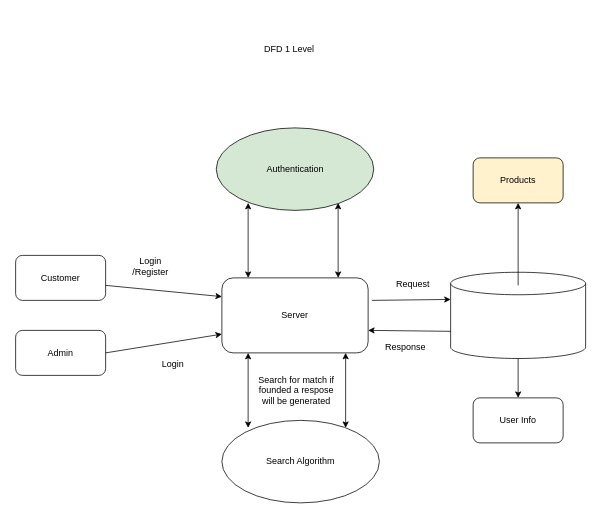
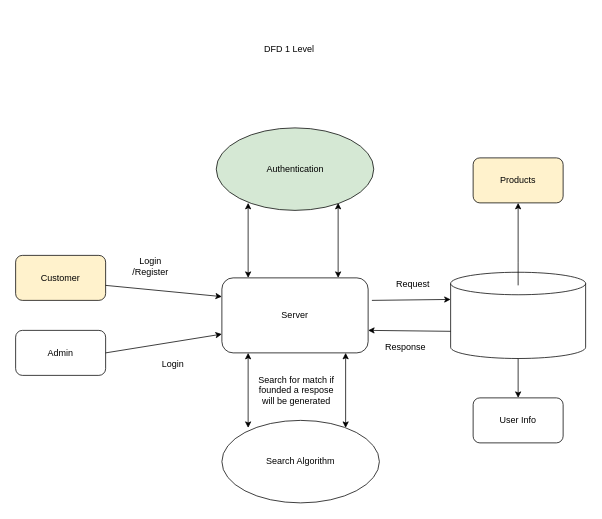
node "Customer": fillcolor #ffffff -> #fff2cc
